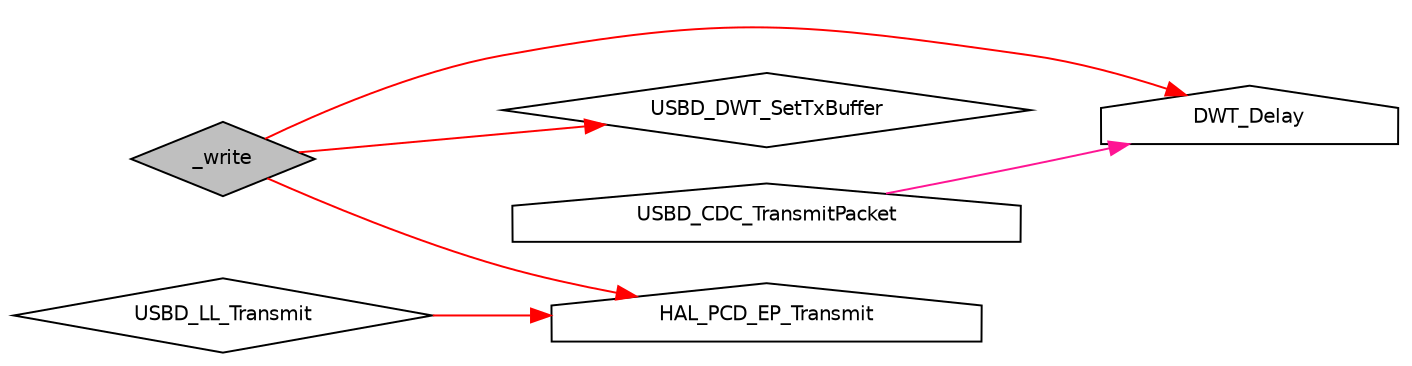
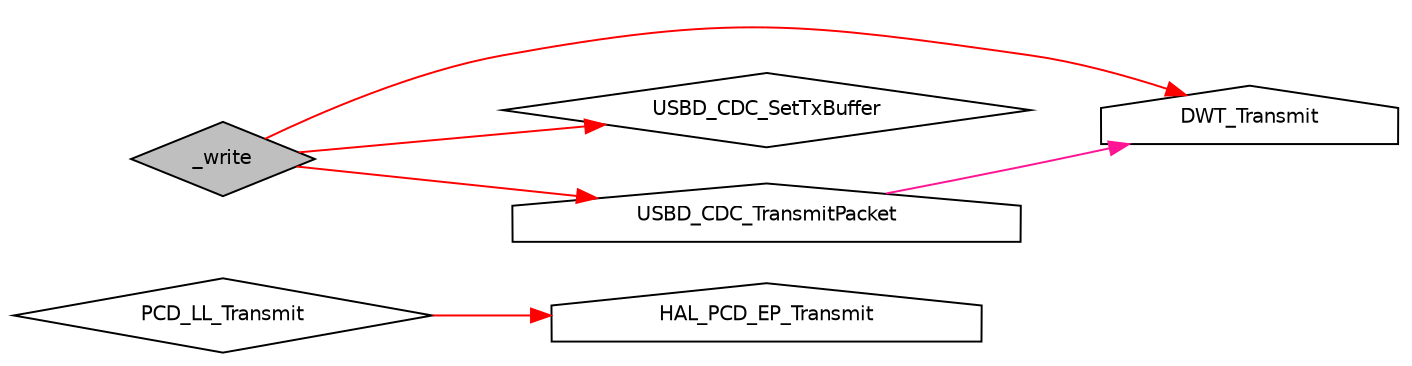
node "USBD_DWT_SetTxBuffer": label "USBD_DWT_SetTxBuffer" -> "USBD_CDC_SetTxBuffer"
node "DWT_Delay": label "DWT_Delay" -> "DWT_Transmit"
edge "_write" -> "HAL_PCD_EP_Transmit": now "_write" -> "USBD_CDC_TransmitPacket"
node "USBD_LL_Transmit": label "USBD_LL_Transmit" -> "PCD_LL_Transmit"
